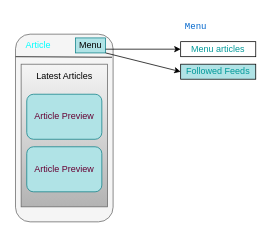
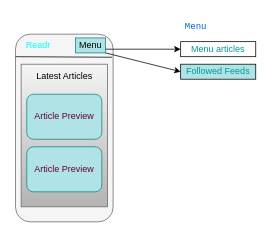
node "Article": label "Article" -> "Readr"
